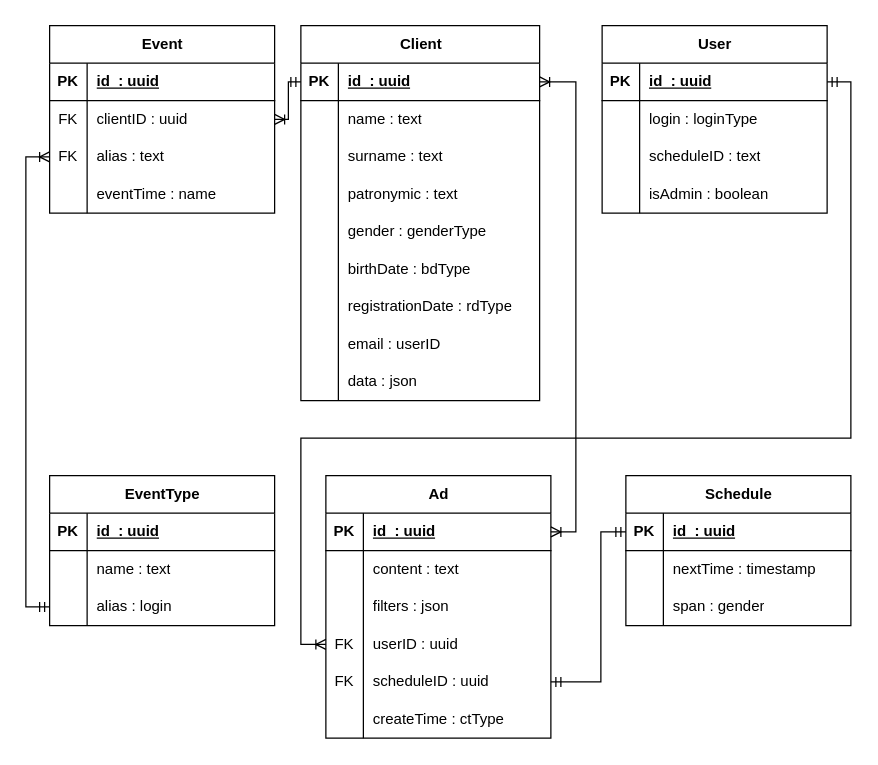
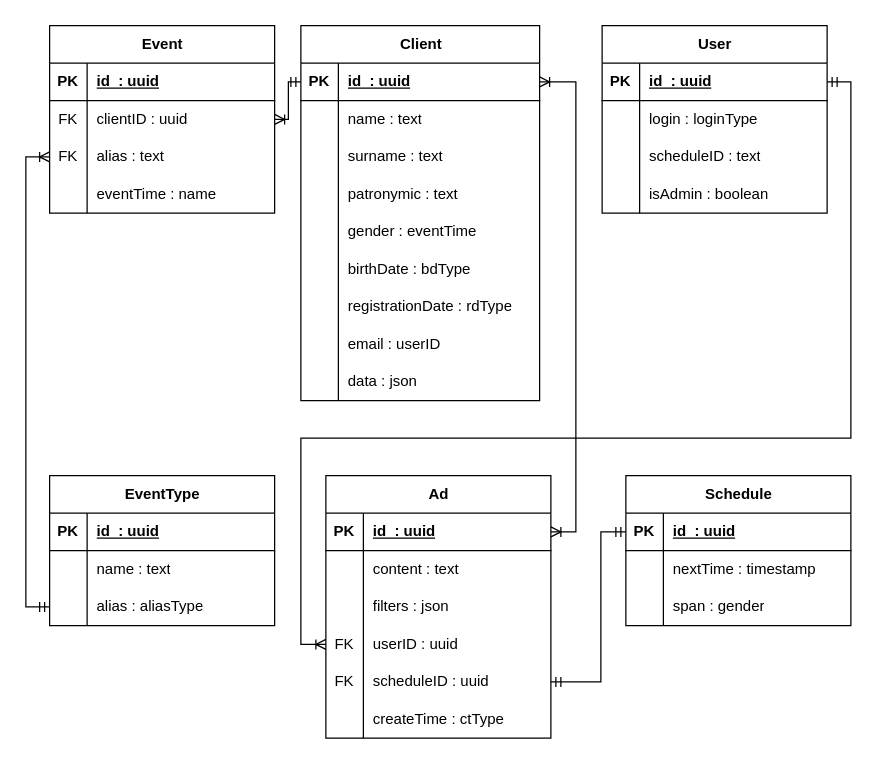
node "gender : genderType": label "gender : genderType" -> "gender : eventTime"
node "alias : login": label "alias : login" -> "alias : aliasType"
